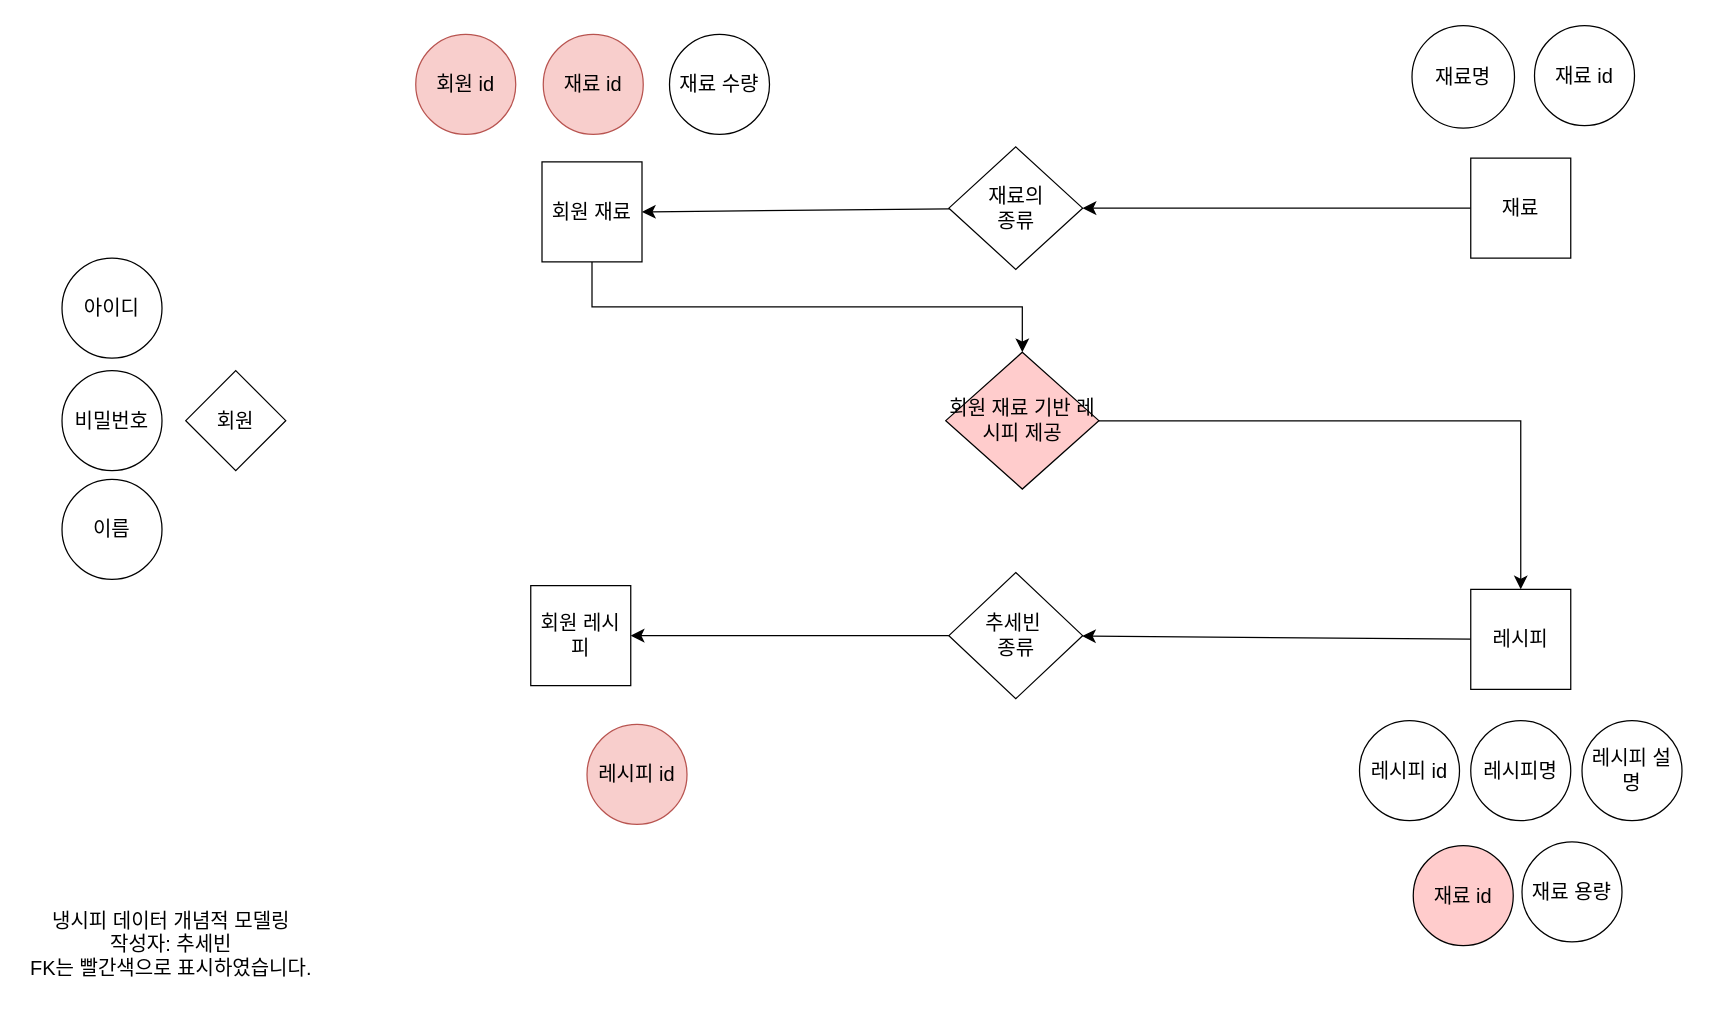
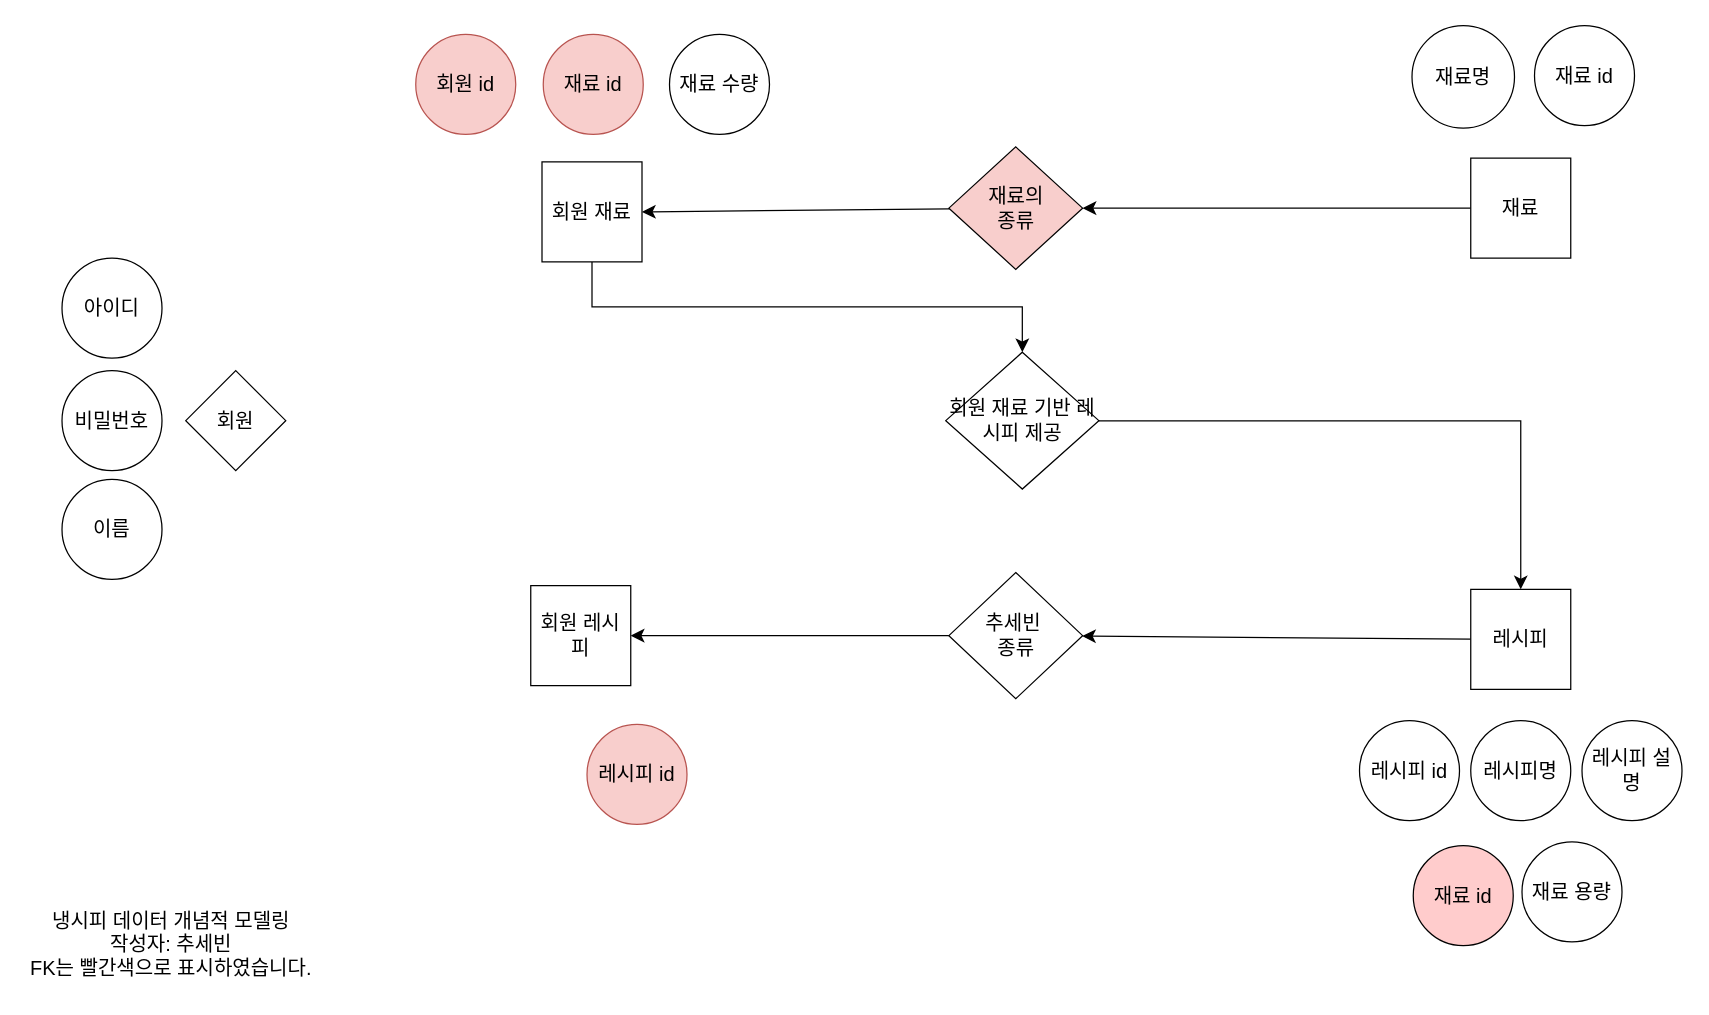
node "재료의 종류": fillcolor #ffffff -> #f8cecc
node "회원 재료 기반 레시피 제공": fillcolor #ffcccc -> #ffffff
